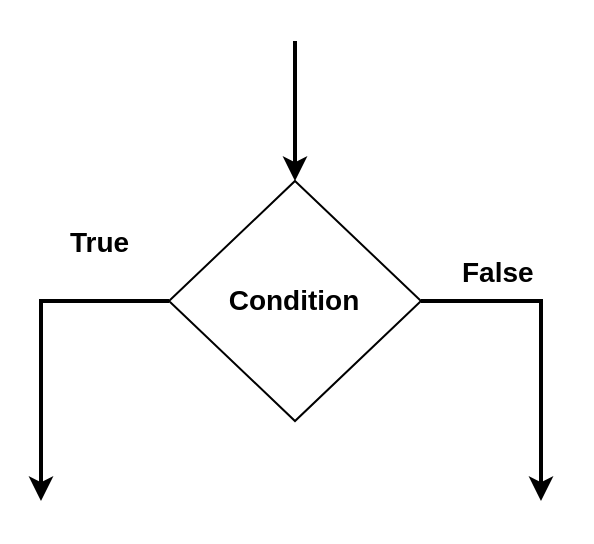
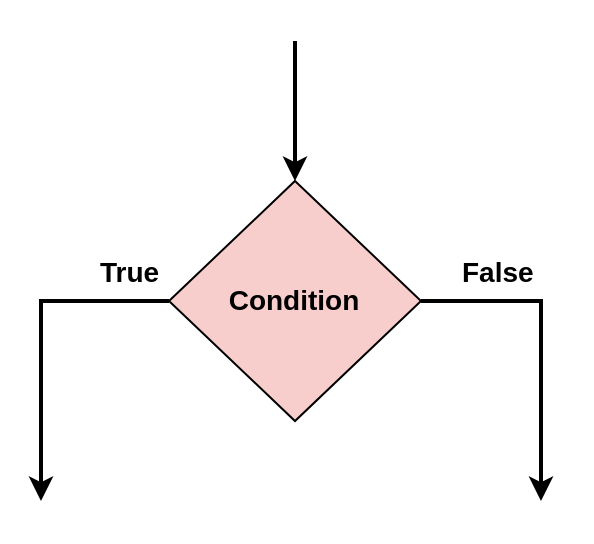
node "True": moved (99, 241) -> (129, 271)
node "Condition": fillcolor #ffffff -> #f8cecc
